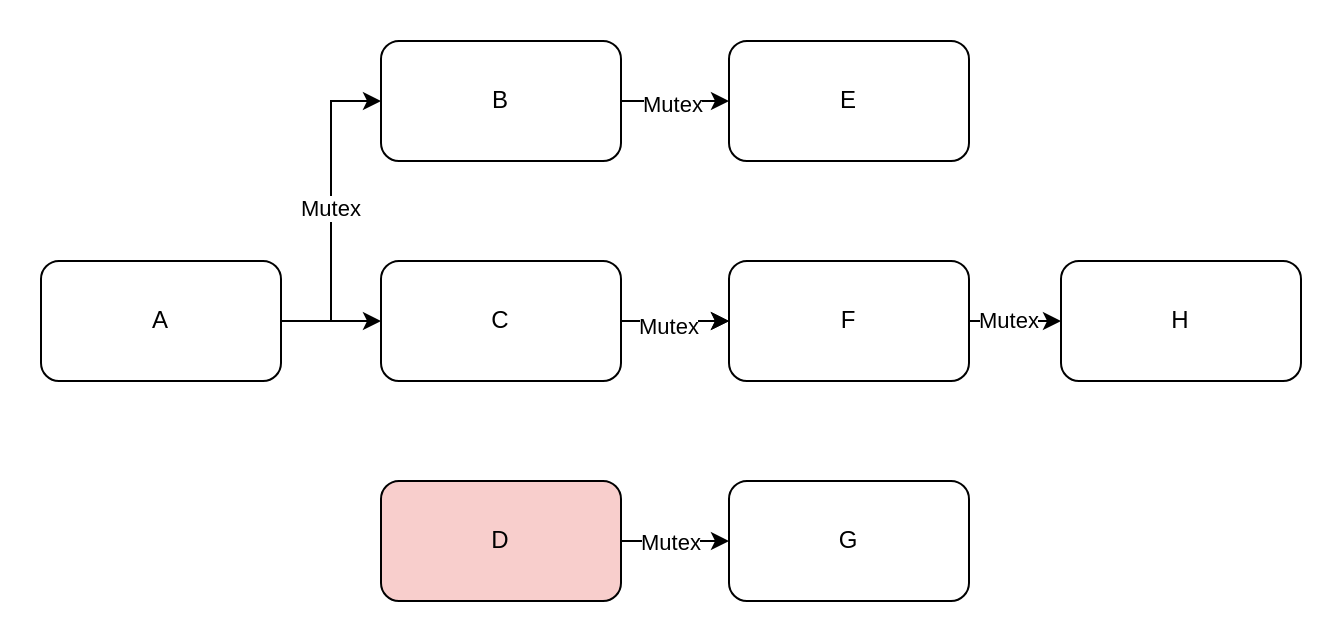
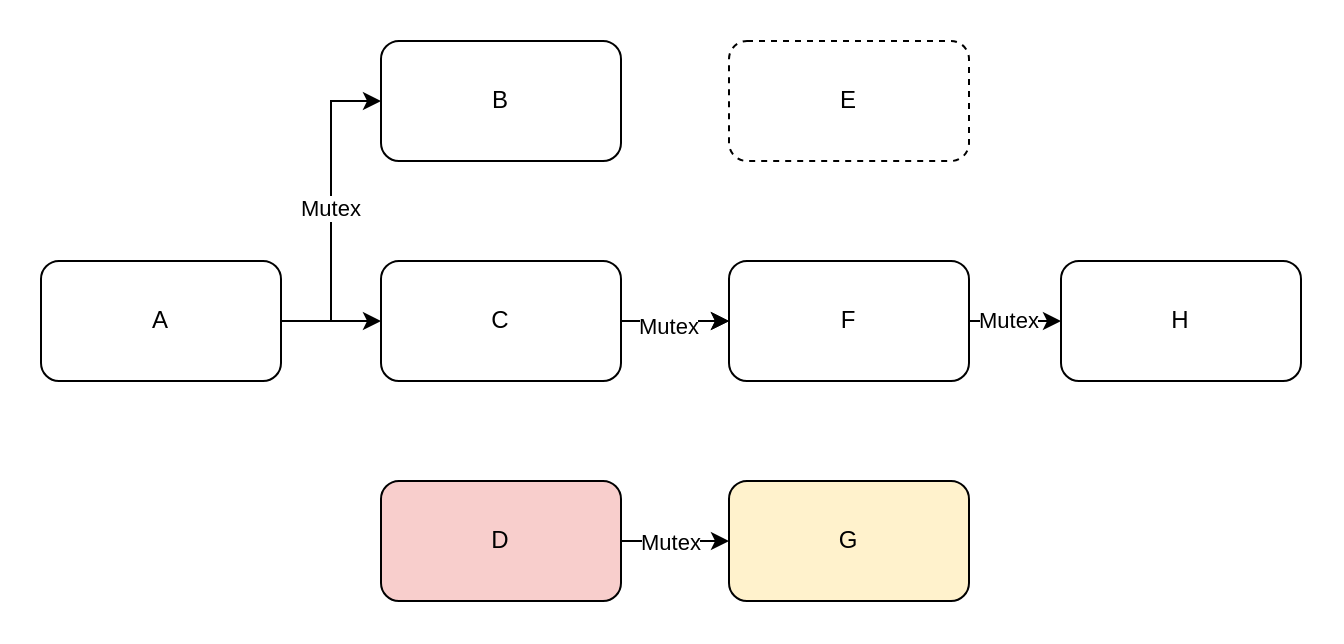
edge "B" -> "E": removed, label "Mutex"
node "E": style solid -> dashed
node "G": fillcolor #ffffff -> #fff2cc
